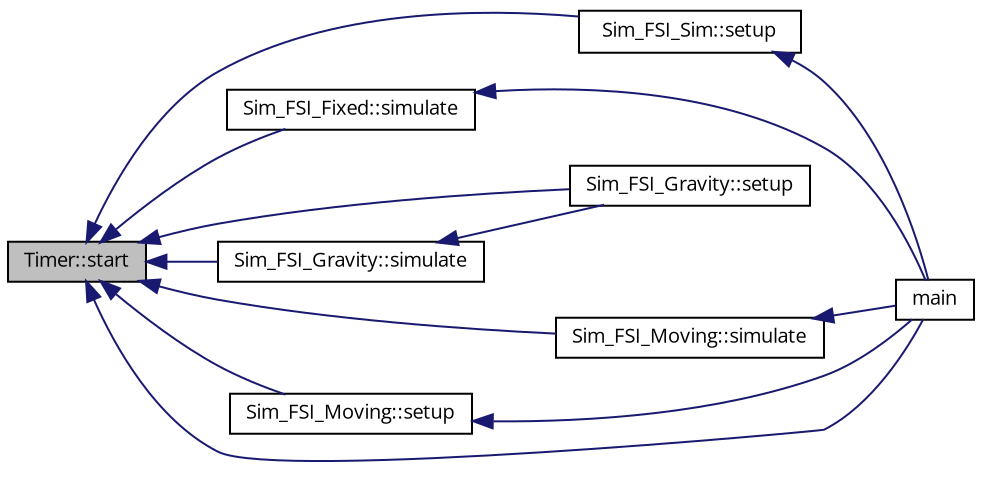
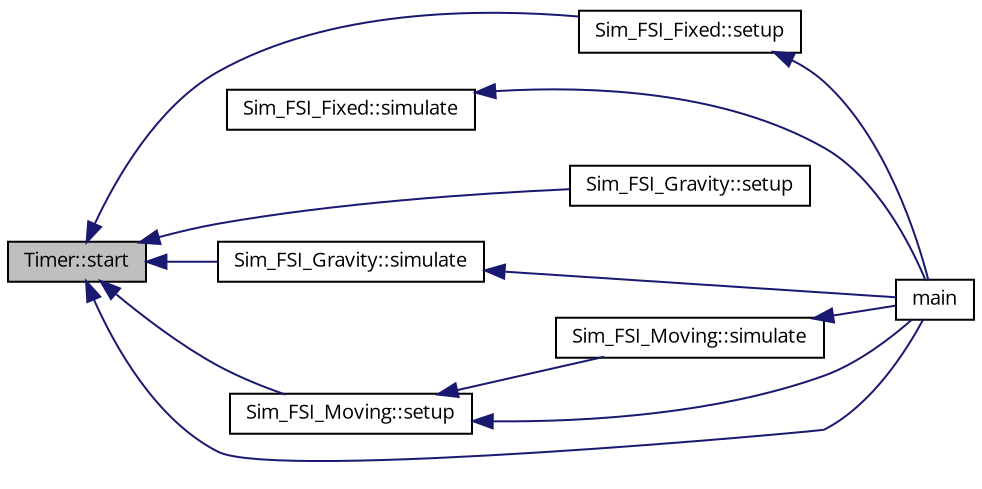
node "Sim_FSI_Sim::setup": label "Sim_FSI_Sim::setup" -> "Sim_FSI_Fixed::setup"
edge "Sim_FSI_Fixed::simulate" -> "Timer::start": removed
edge "Sim_FSI_Gravity::setup" -> "Sim_FSI_Gravity::simulate": now "main" -> "Sim_FSI_Gravity::simulate"
edge "Sim_FSI_Moving::simulate" -> "Timer::start": now "Sim_FSI_Moving::simulate" -> "Sim_FSI_Moving::setup"
